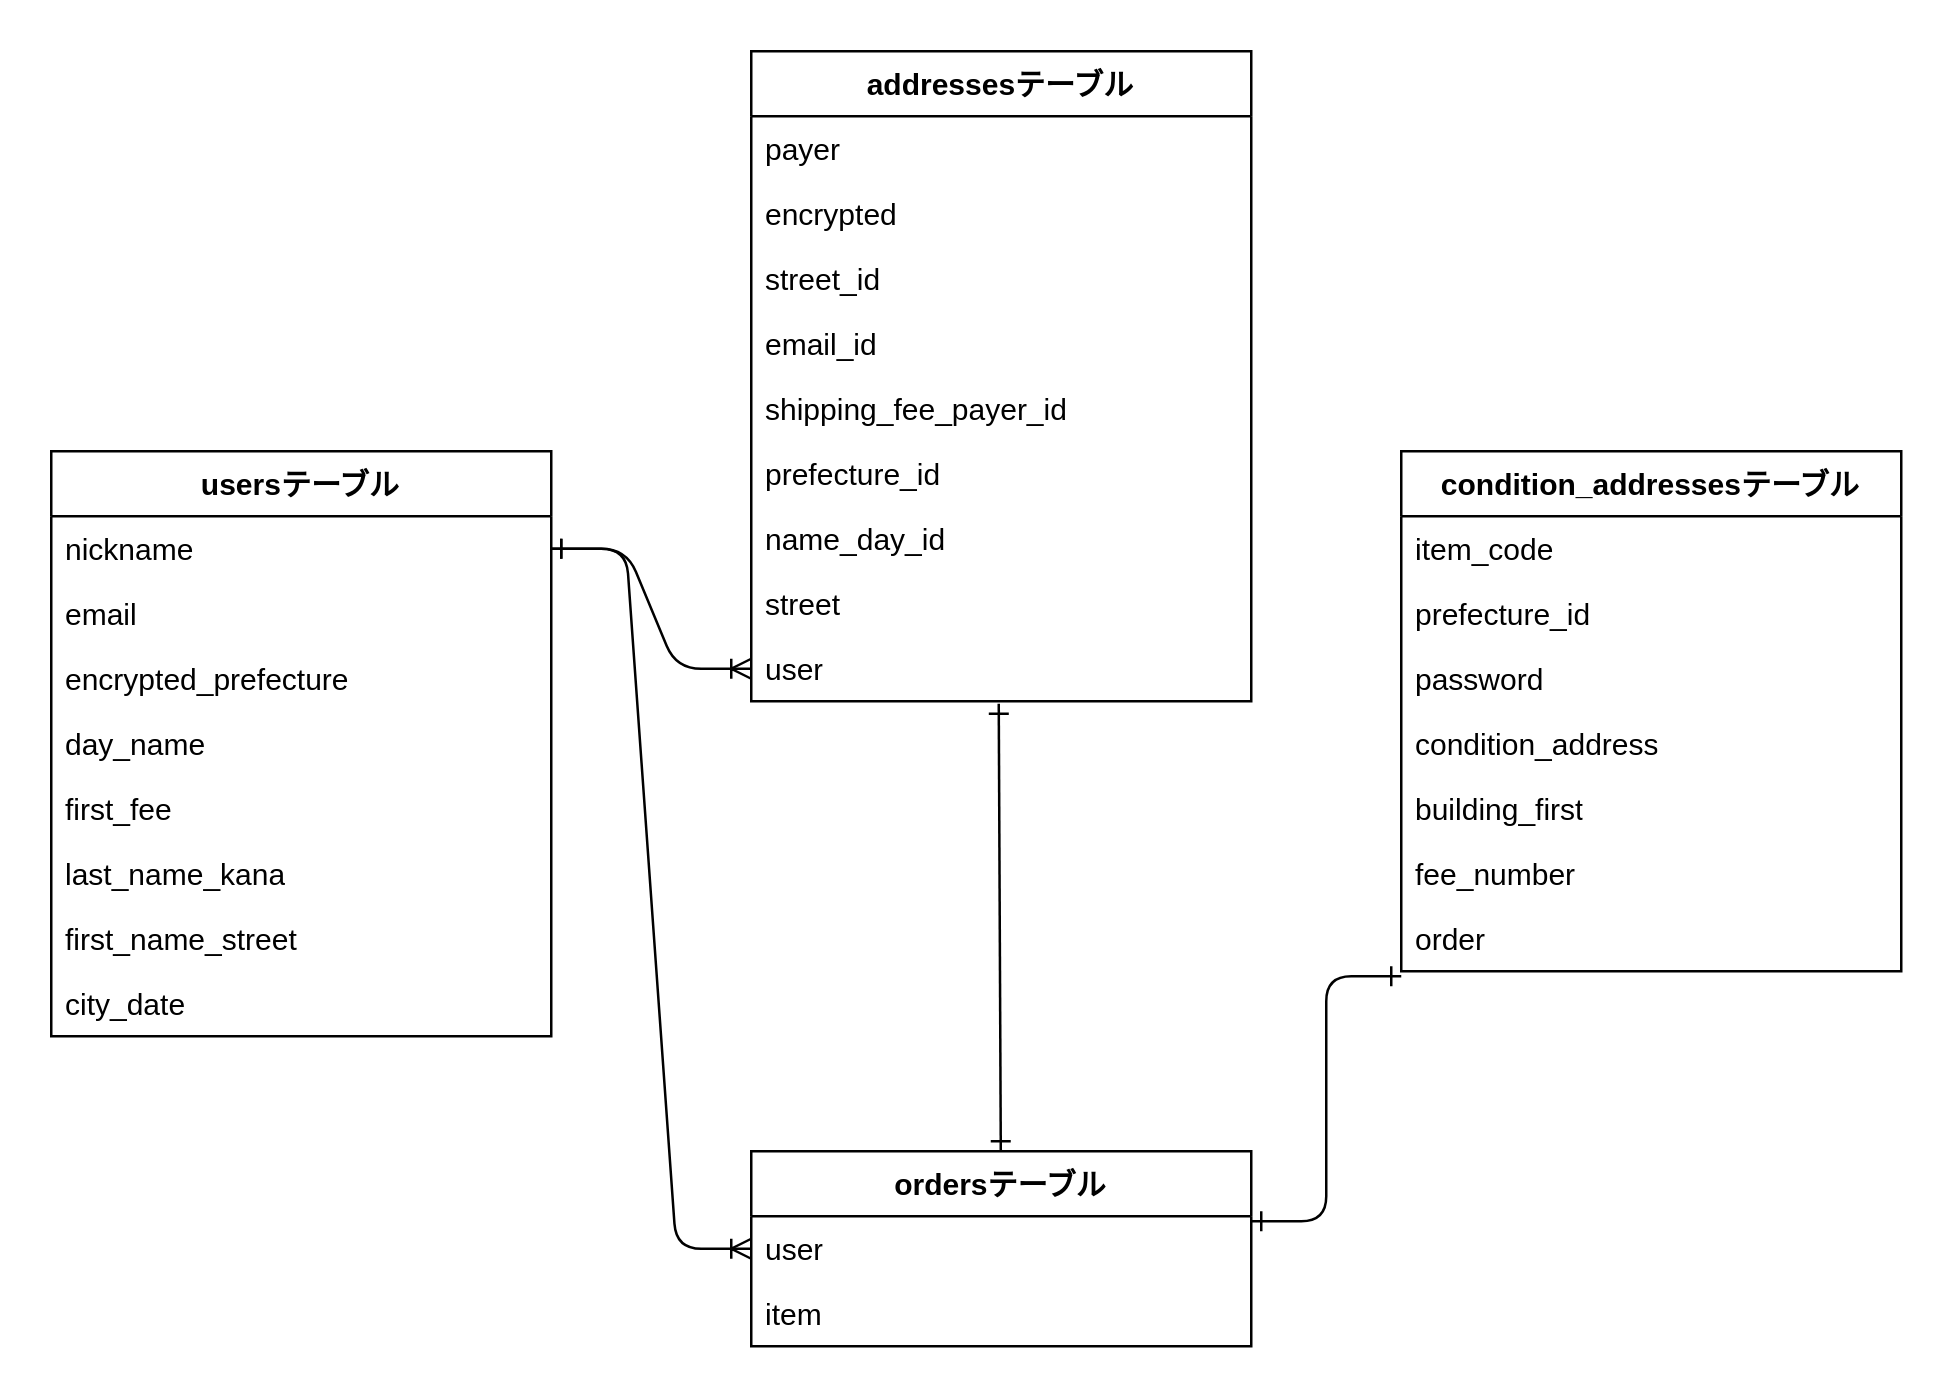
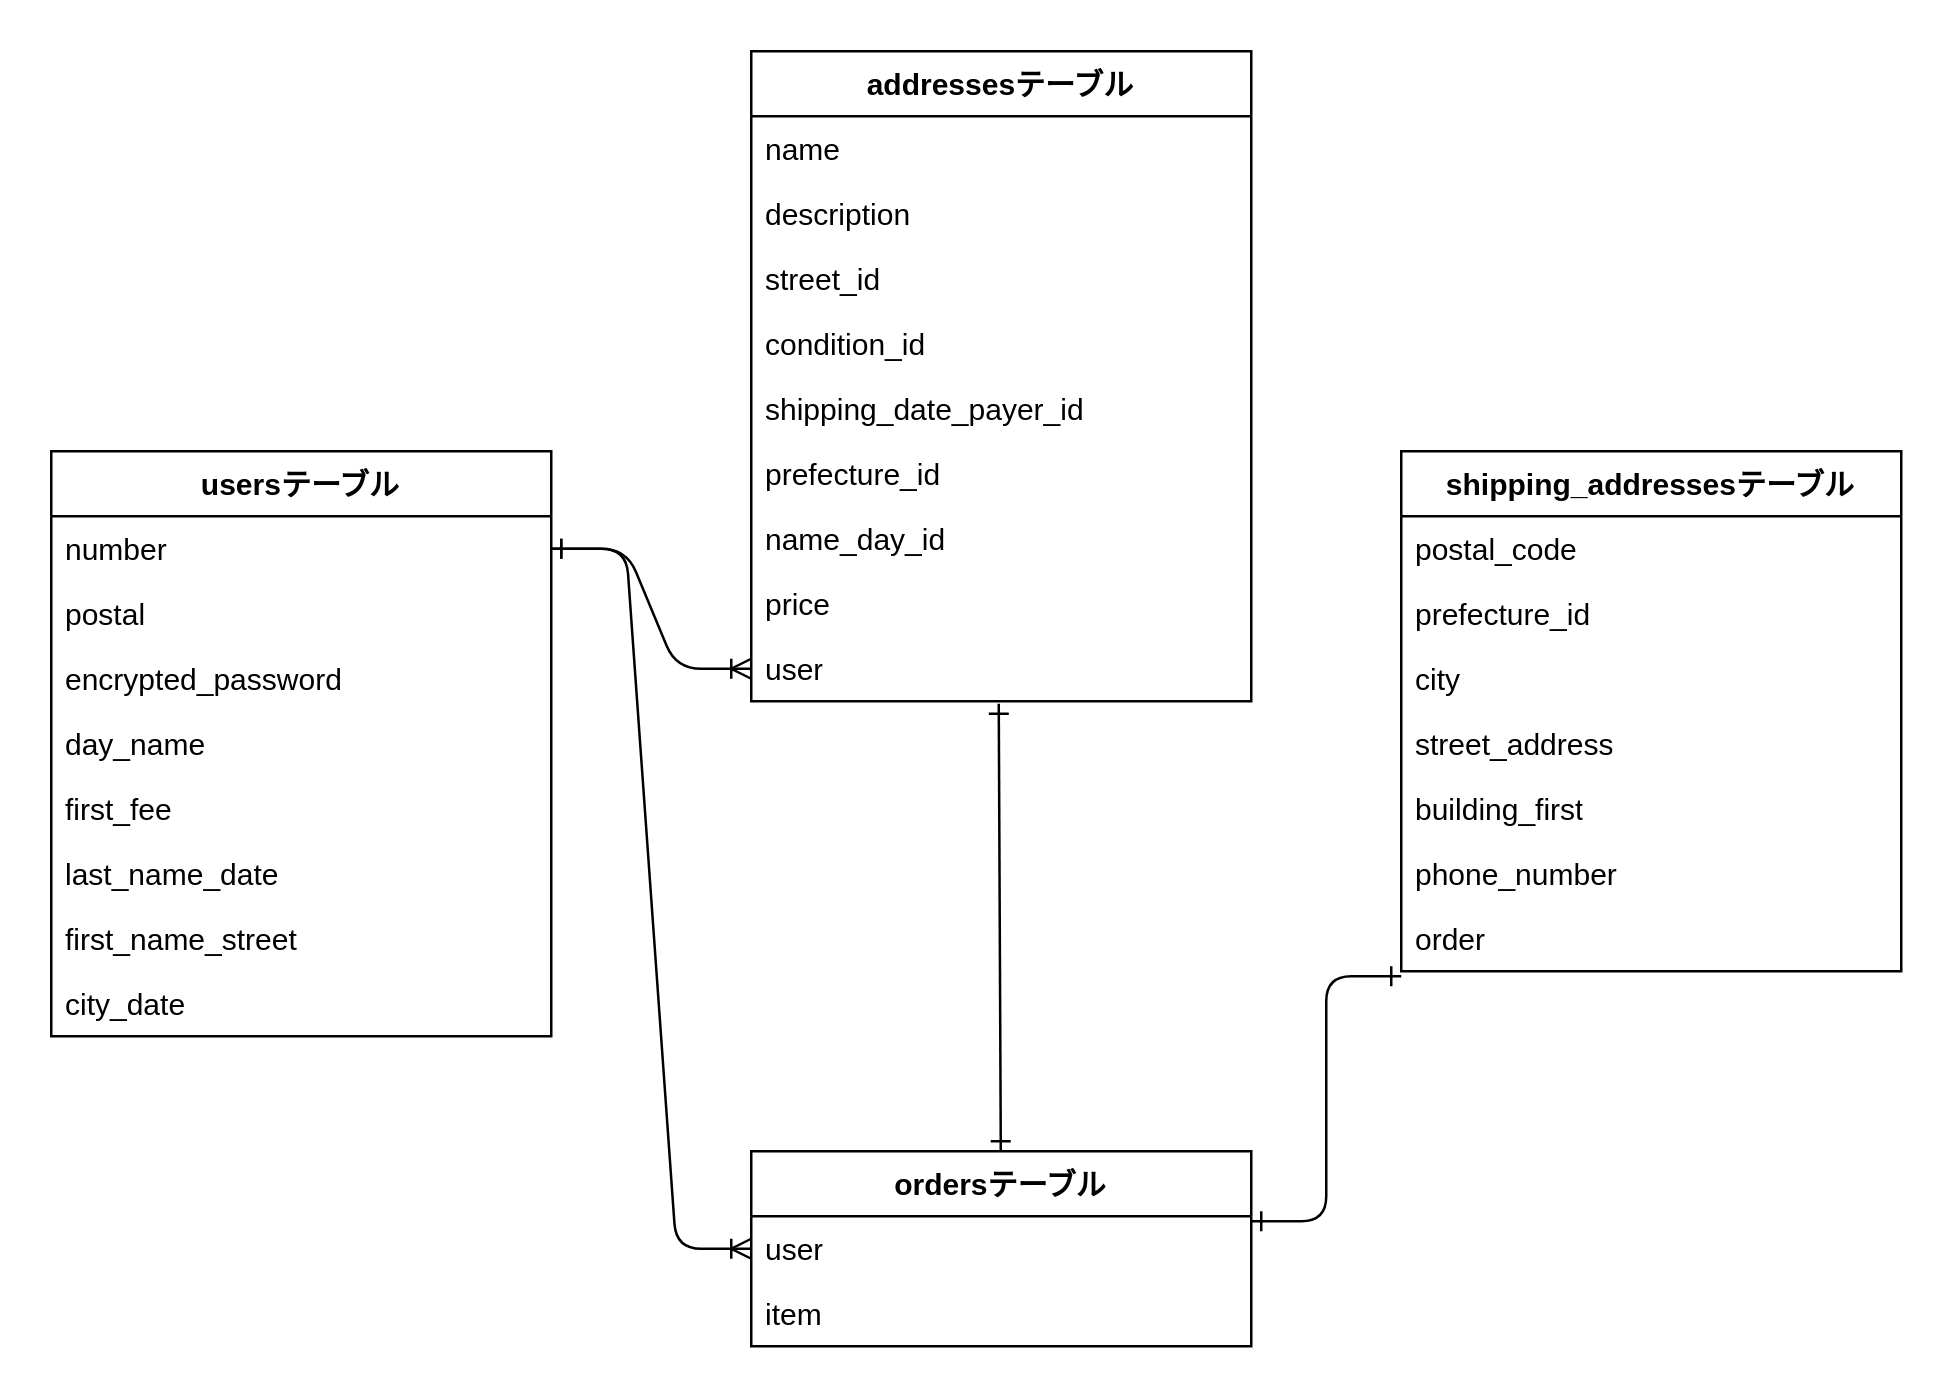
node "payer": label "payer" -> "name"
node "encrypted": label "encrypted" -> "description"
node "email_id": label "email_id" -> "condition_id"
node "shipping_fee_payer_id": label "shipping_fee_payer_id" -> "shipping_date_payer_id"
node "condition_addressesテーブル": label "condition_addressesテーブル" -> "shipping_addressesテーブル"
node "nickname": label "nickname" -> "number"
node "item_code": label "item_code" -> "postal_code"
node "street": label "street" -> "price"
node "email": label "email" -> "postal"
node "encrypted_prefecture": label "encrypted_prefecture" -> "encrypted_password"
node "password": label "password" -> "city"
node "condition_address": label "condition_address" -> "street_address"
node "last_name_kana": label "last_name_kana" -> "last_name_date"
node "fee_number": label "fee_number" -> "phone_number"
